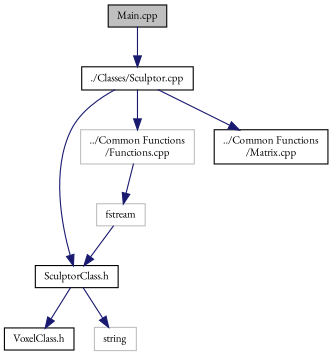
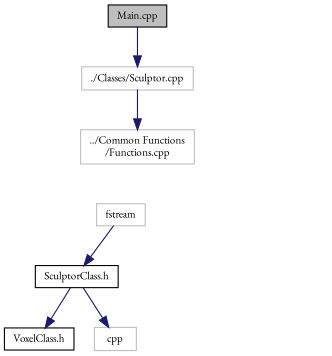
node "./Classes/Sculptor.cpp": color black -> grey75
node "../Common Functions /Matrix.cpp": removed
edge "./Classes/Sculptor.cpp" -> "SculptorClass.h": removed
edge "../Common Functions /Functions.cpp" -> "fstream": removed
node "string": label "string" -> "cpp"
